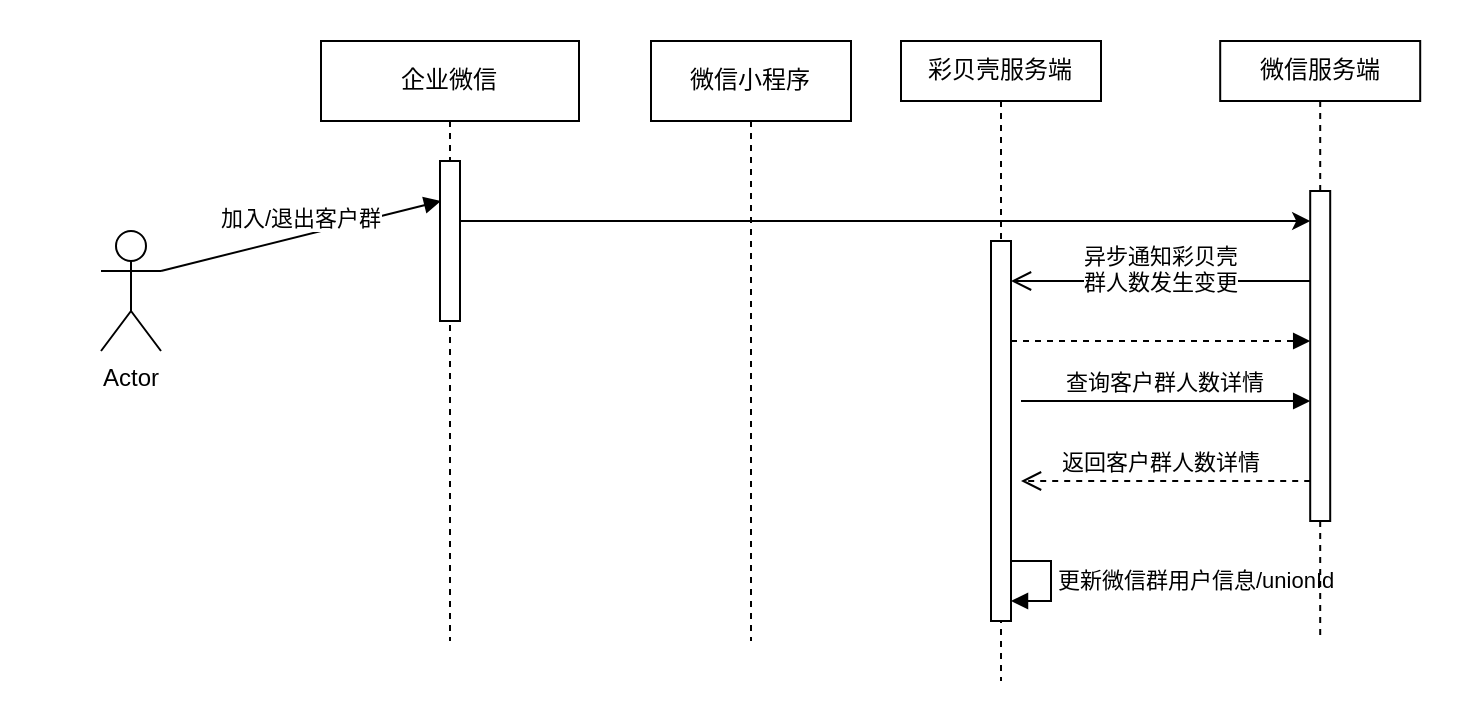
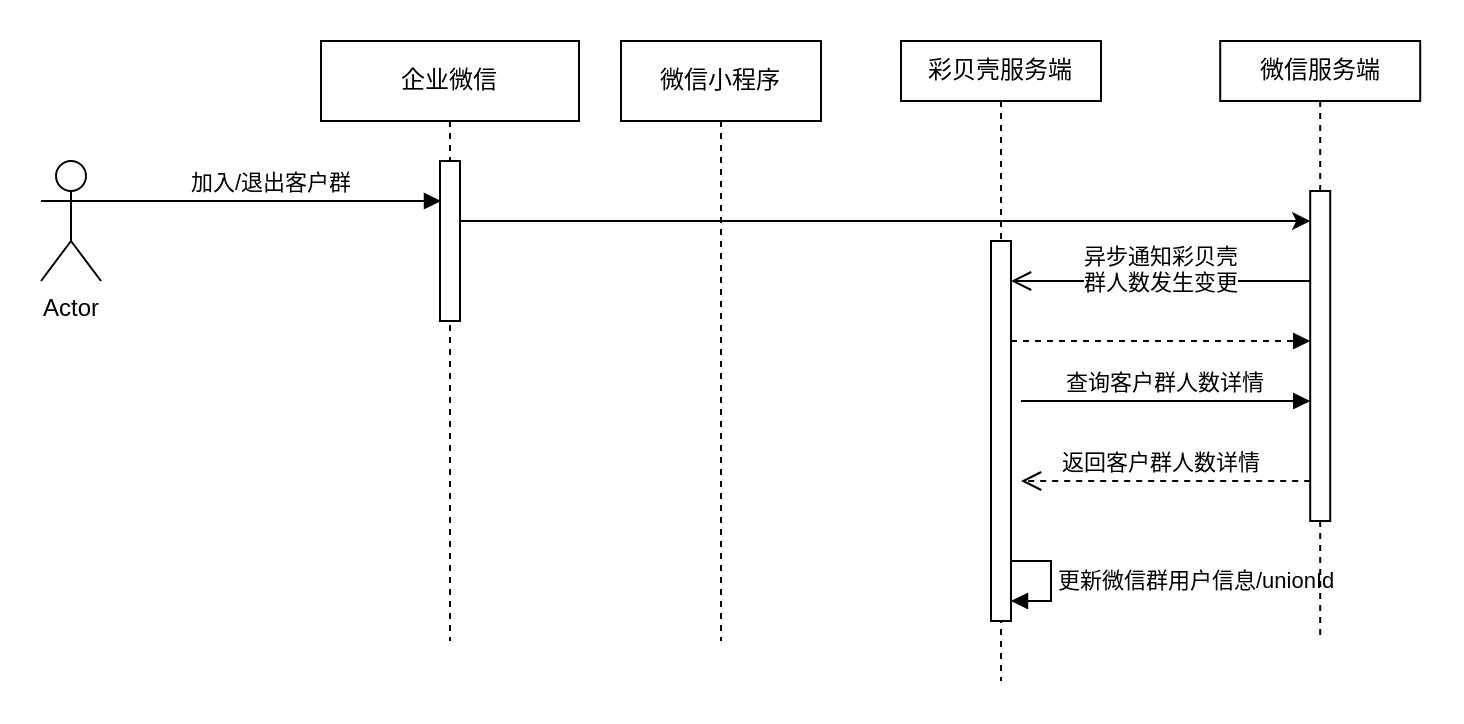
node "Actor": moved (131, 291) -> (71, 221)
node "微信小程序": moved (751, 341) -> (721, 341)
